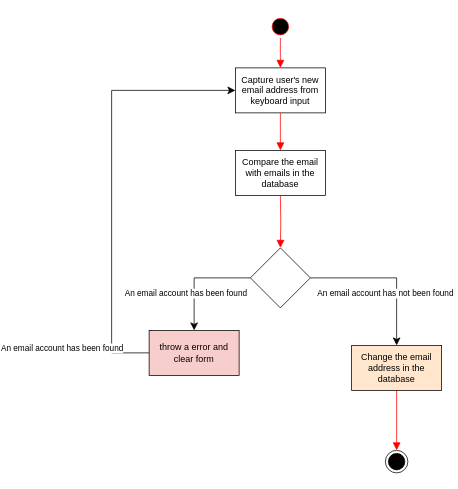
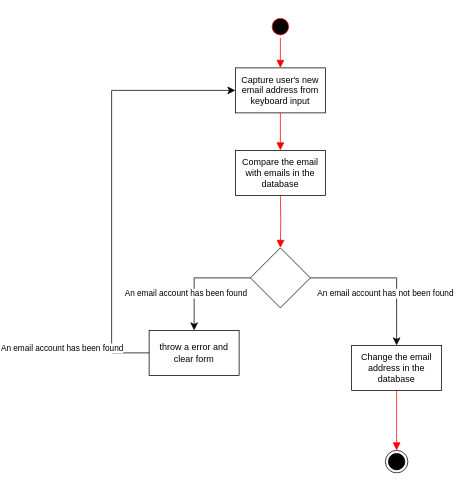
node "throw a error and clear form": fillcolor #f8cecc -> #ffffff
node "Change the email address in the database": fillcolor #ffe6cc -> #ffffff
